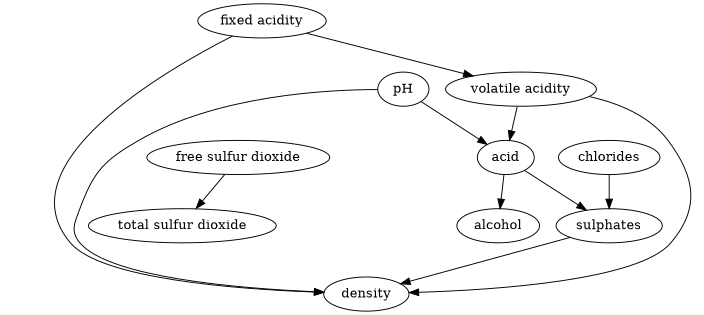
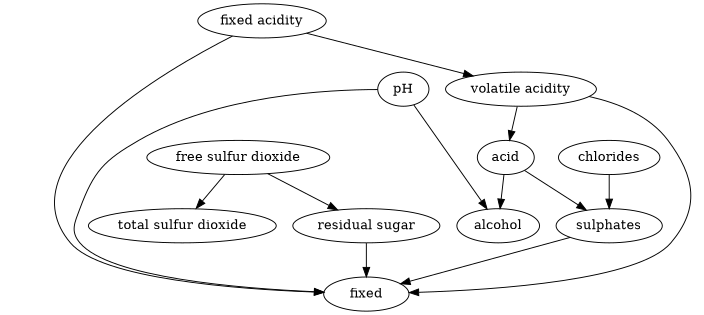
edge "pH" -> "acid": now "pH" -> "alcohol"
node "residual sugar": added
node "density": label "density" -> "fixed"
